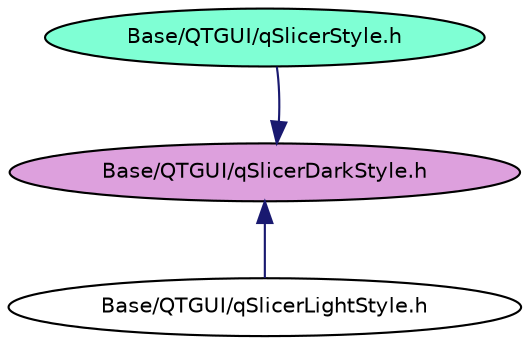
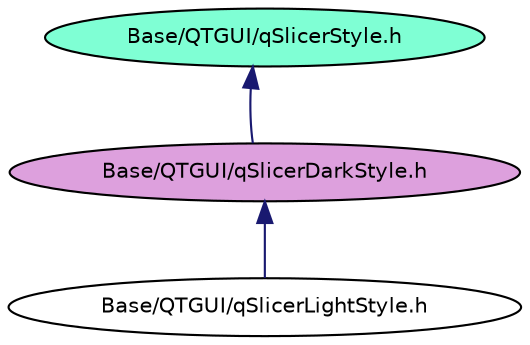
edge "Base/QTGUI/qSlicerStyle.h" -> "Base/QTGUI/qSlicerDarkStyle.h": reversed
